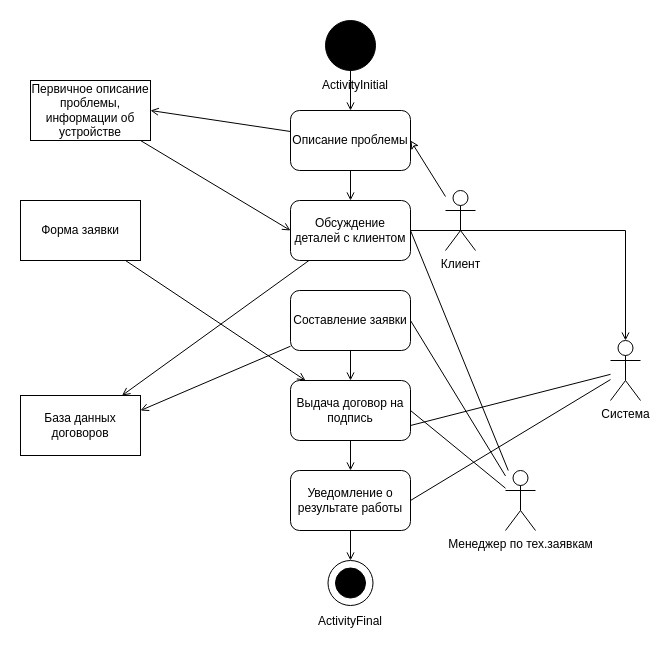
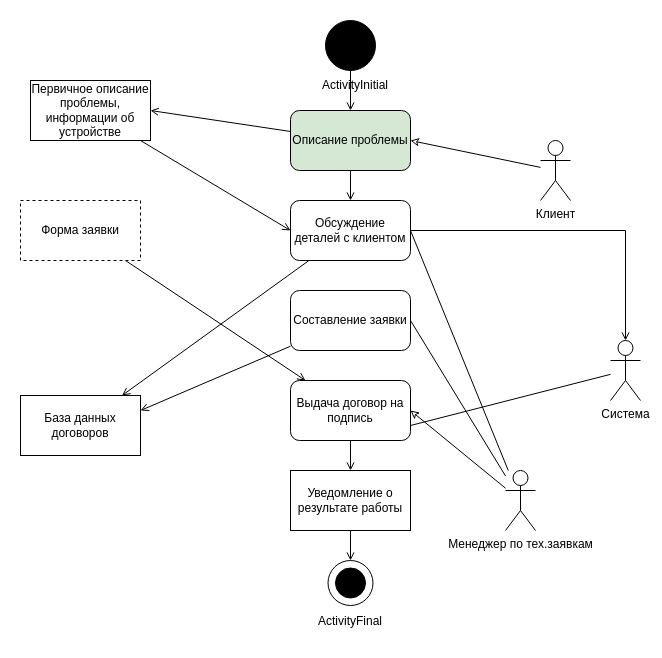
node "Описание проблемы": fillcolor #ffffff -> #d5e8d4
node "Клиент": moved (461, 221) -> (556, 171)
node "Форма заявки": style solid -> dashed
edge "Составление заявки" -> "Выдача договор на подпись": removed
edge "Выдача договор на подпись" -- "Менеджер по тех.заявкам": arrowhead none -> classic
edge "Система" -- "Уведомление о результате работы": removed
node "Уведомление о результате работы": shape rounded rectangle -> rectangle
